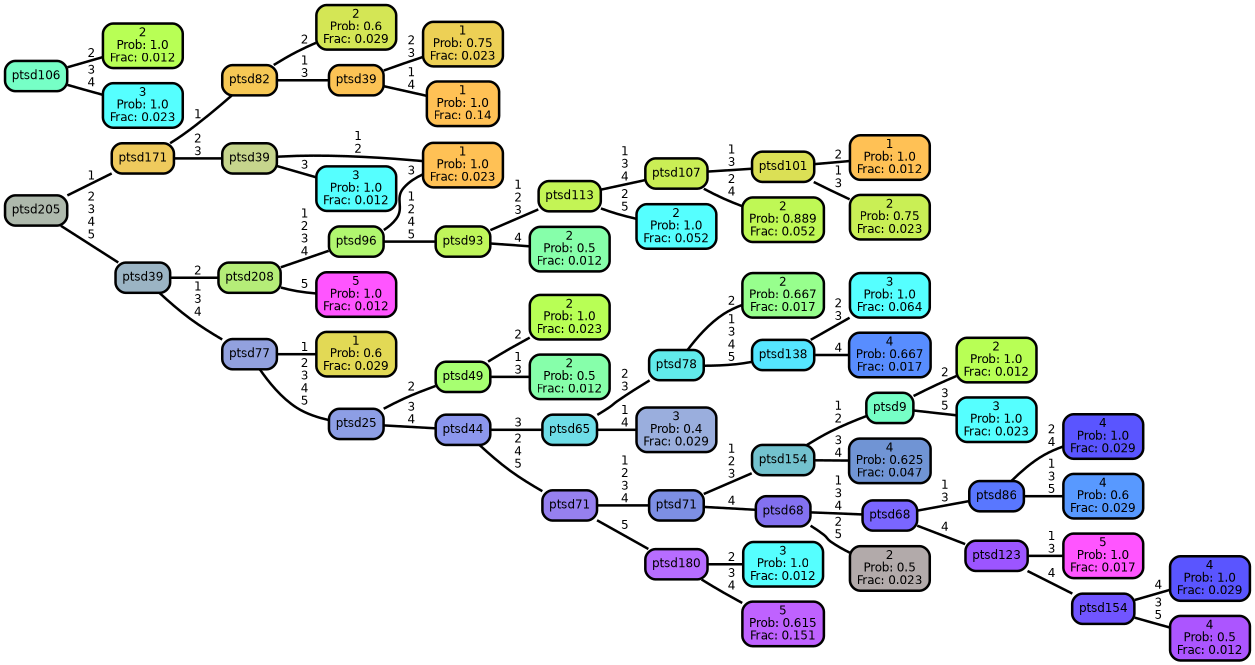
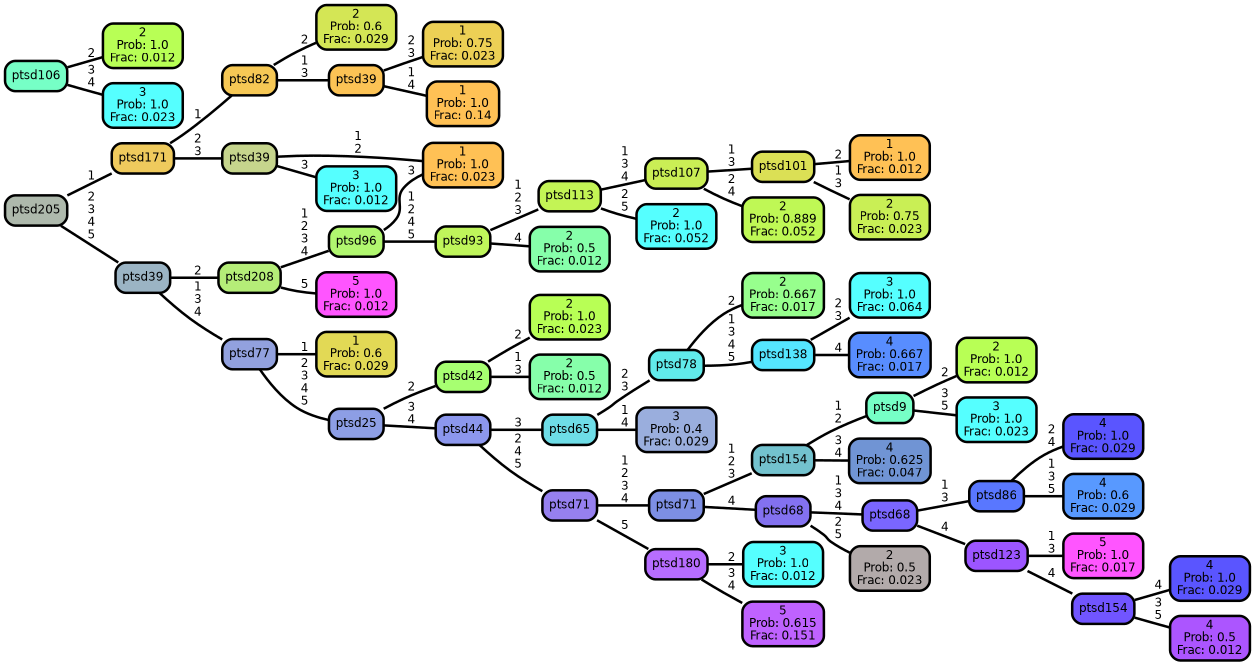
node "ptsd49": label "ptsd49" -> "ptsd42"
